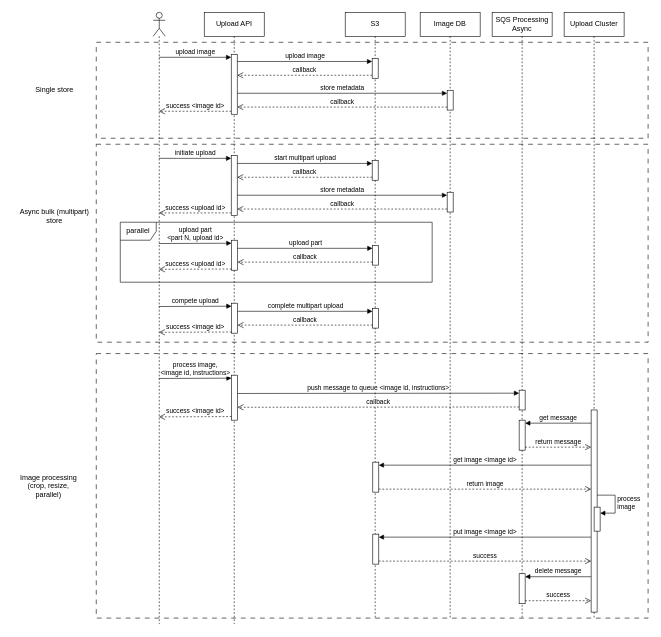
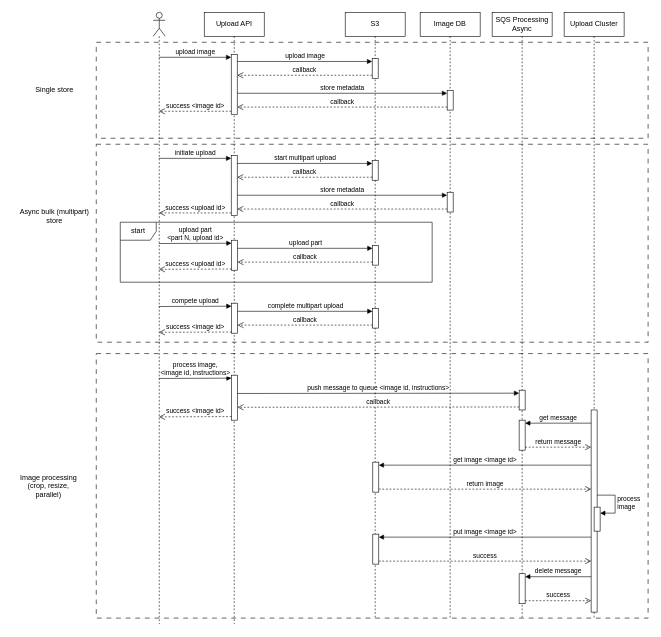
node "parallel": label "parallel" -> "start"
